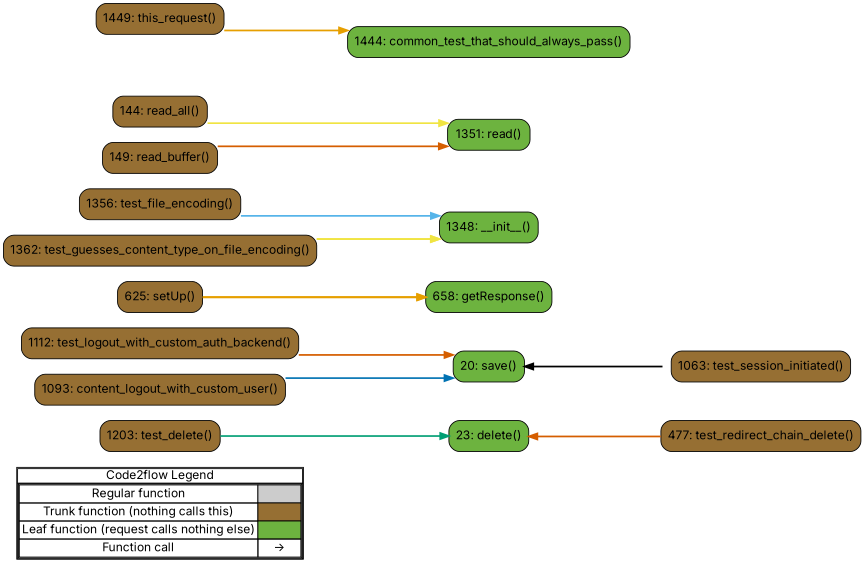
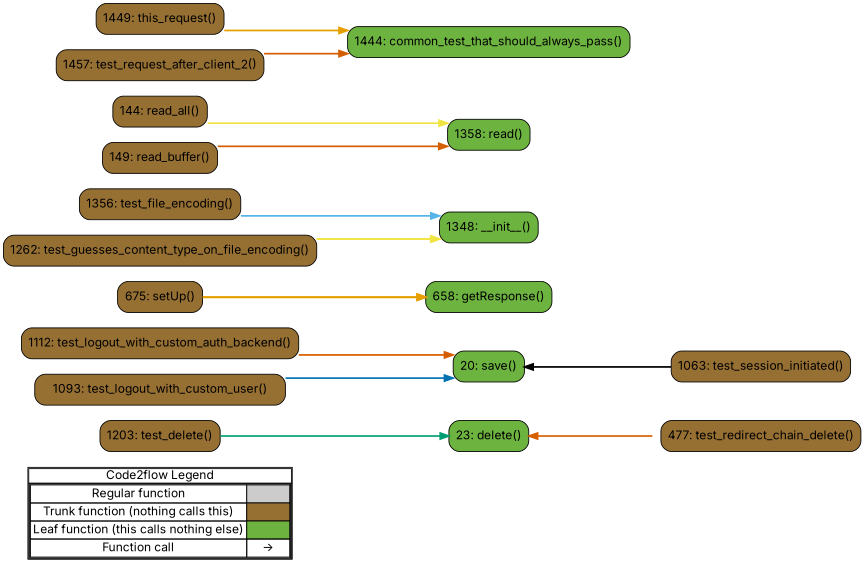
node "1457: test_request_after_client_2()": added
node "1351: read()": label "1351: read()" -> "1358: read()"
node "1362: test_guesses_content_type_on_file_encoding()": label "1362: test_guesses_content_type_on_file_encoding()" -> "1262: test_guesses_content_type_on_file_encoding()"
node "625: setUp()": label "625: setUp()" -> "675: setUp()"
edge "20: save()" -> "1063: test_session_initiated()": reversed
node "1093: content_logout_with_custom_user()": label "1093: content_logout_with_custom_user()" -> "1093: test_logout_with_custom_user()"
edge "477: test_redirect_chain_delete()" -> "23: delete()": reversed
node "Code2flow Legend": text "Leaf function (request calls nothing else)" -> "Leaf function (this calls nothing else)"
